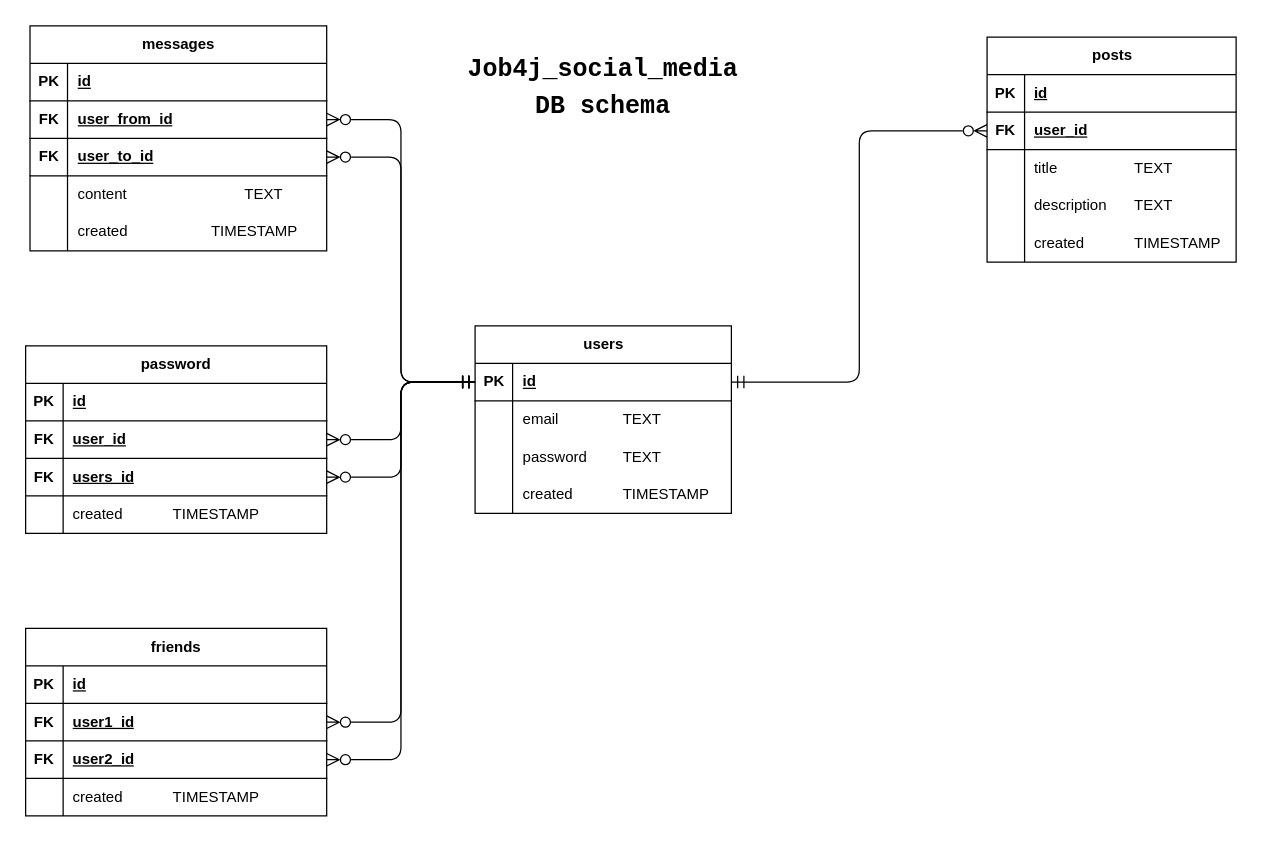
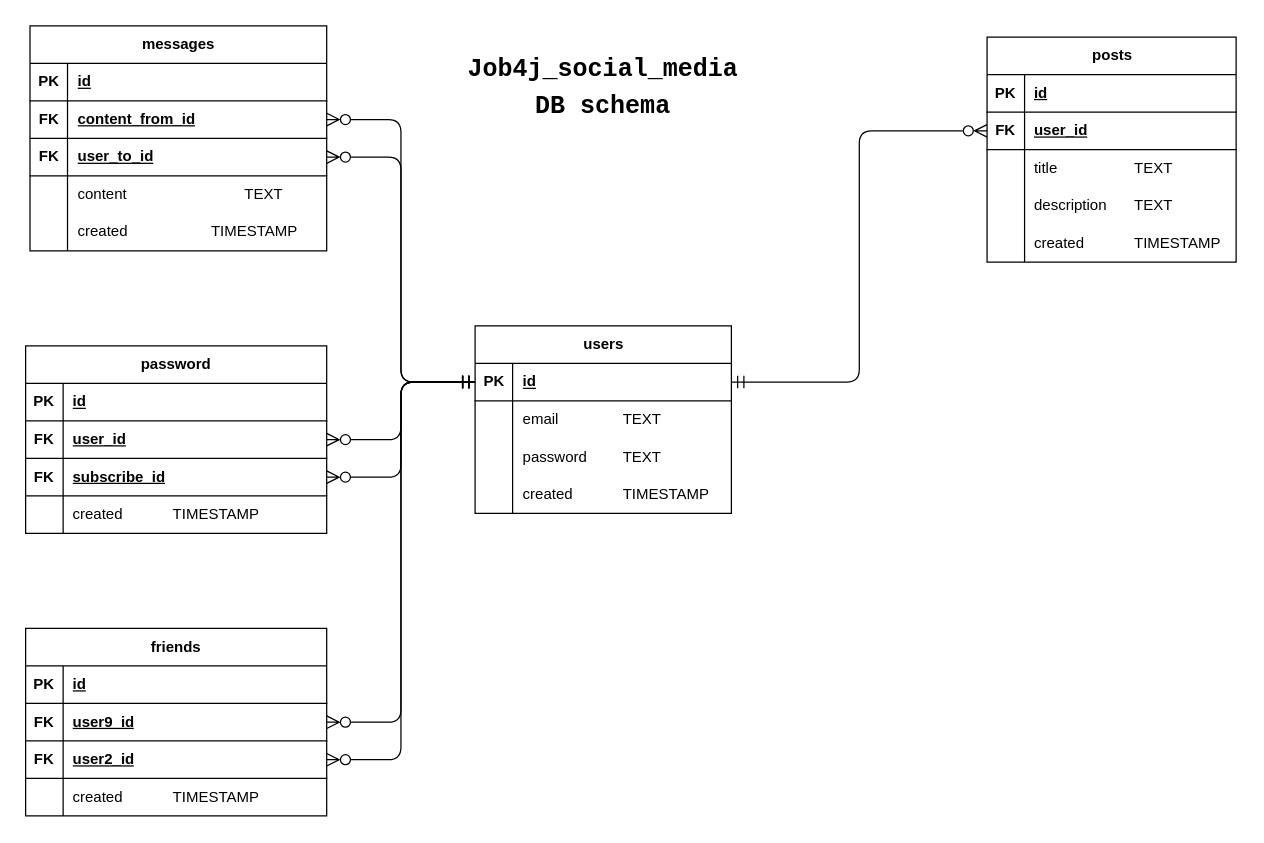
node "user_from_id": label "user_from_id" -> "content_from_id"
node "users_id": label "users_id" -> "subscribe_id"
node "user1_id": label "user1_id" -> "user9_id"
